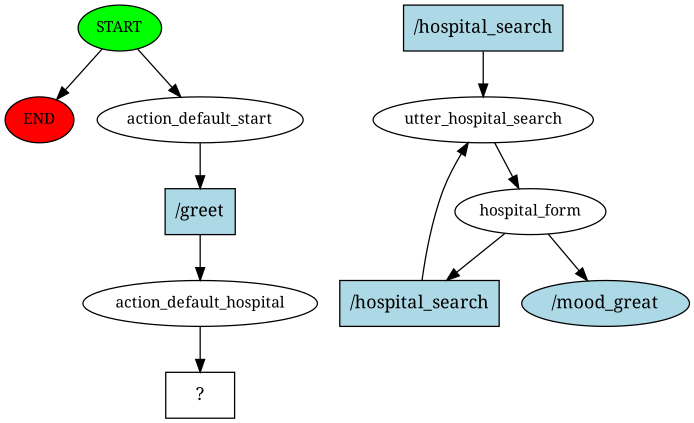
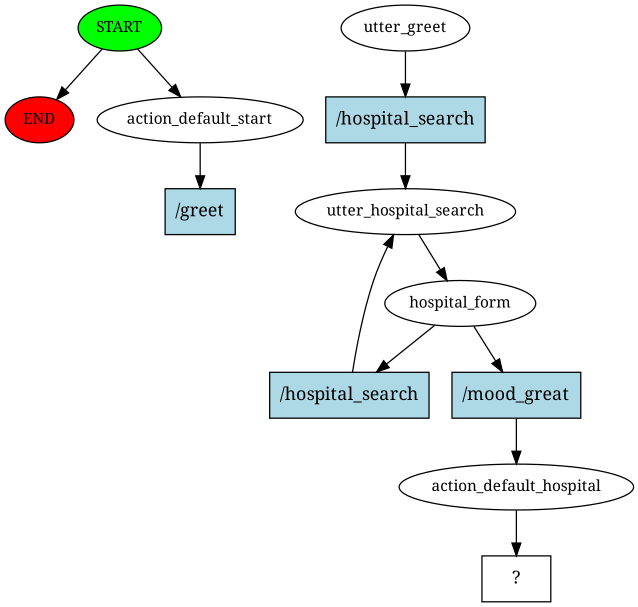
node "utter_greet": added
edge "/greet" -> "action_default_hospital": now "/mood_great" -> "action_default_hospital"
node "/mood_great": shape ellipse -> box
